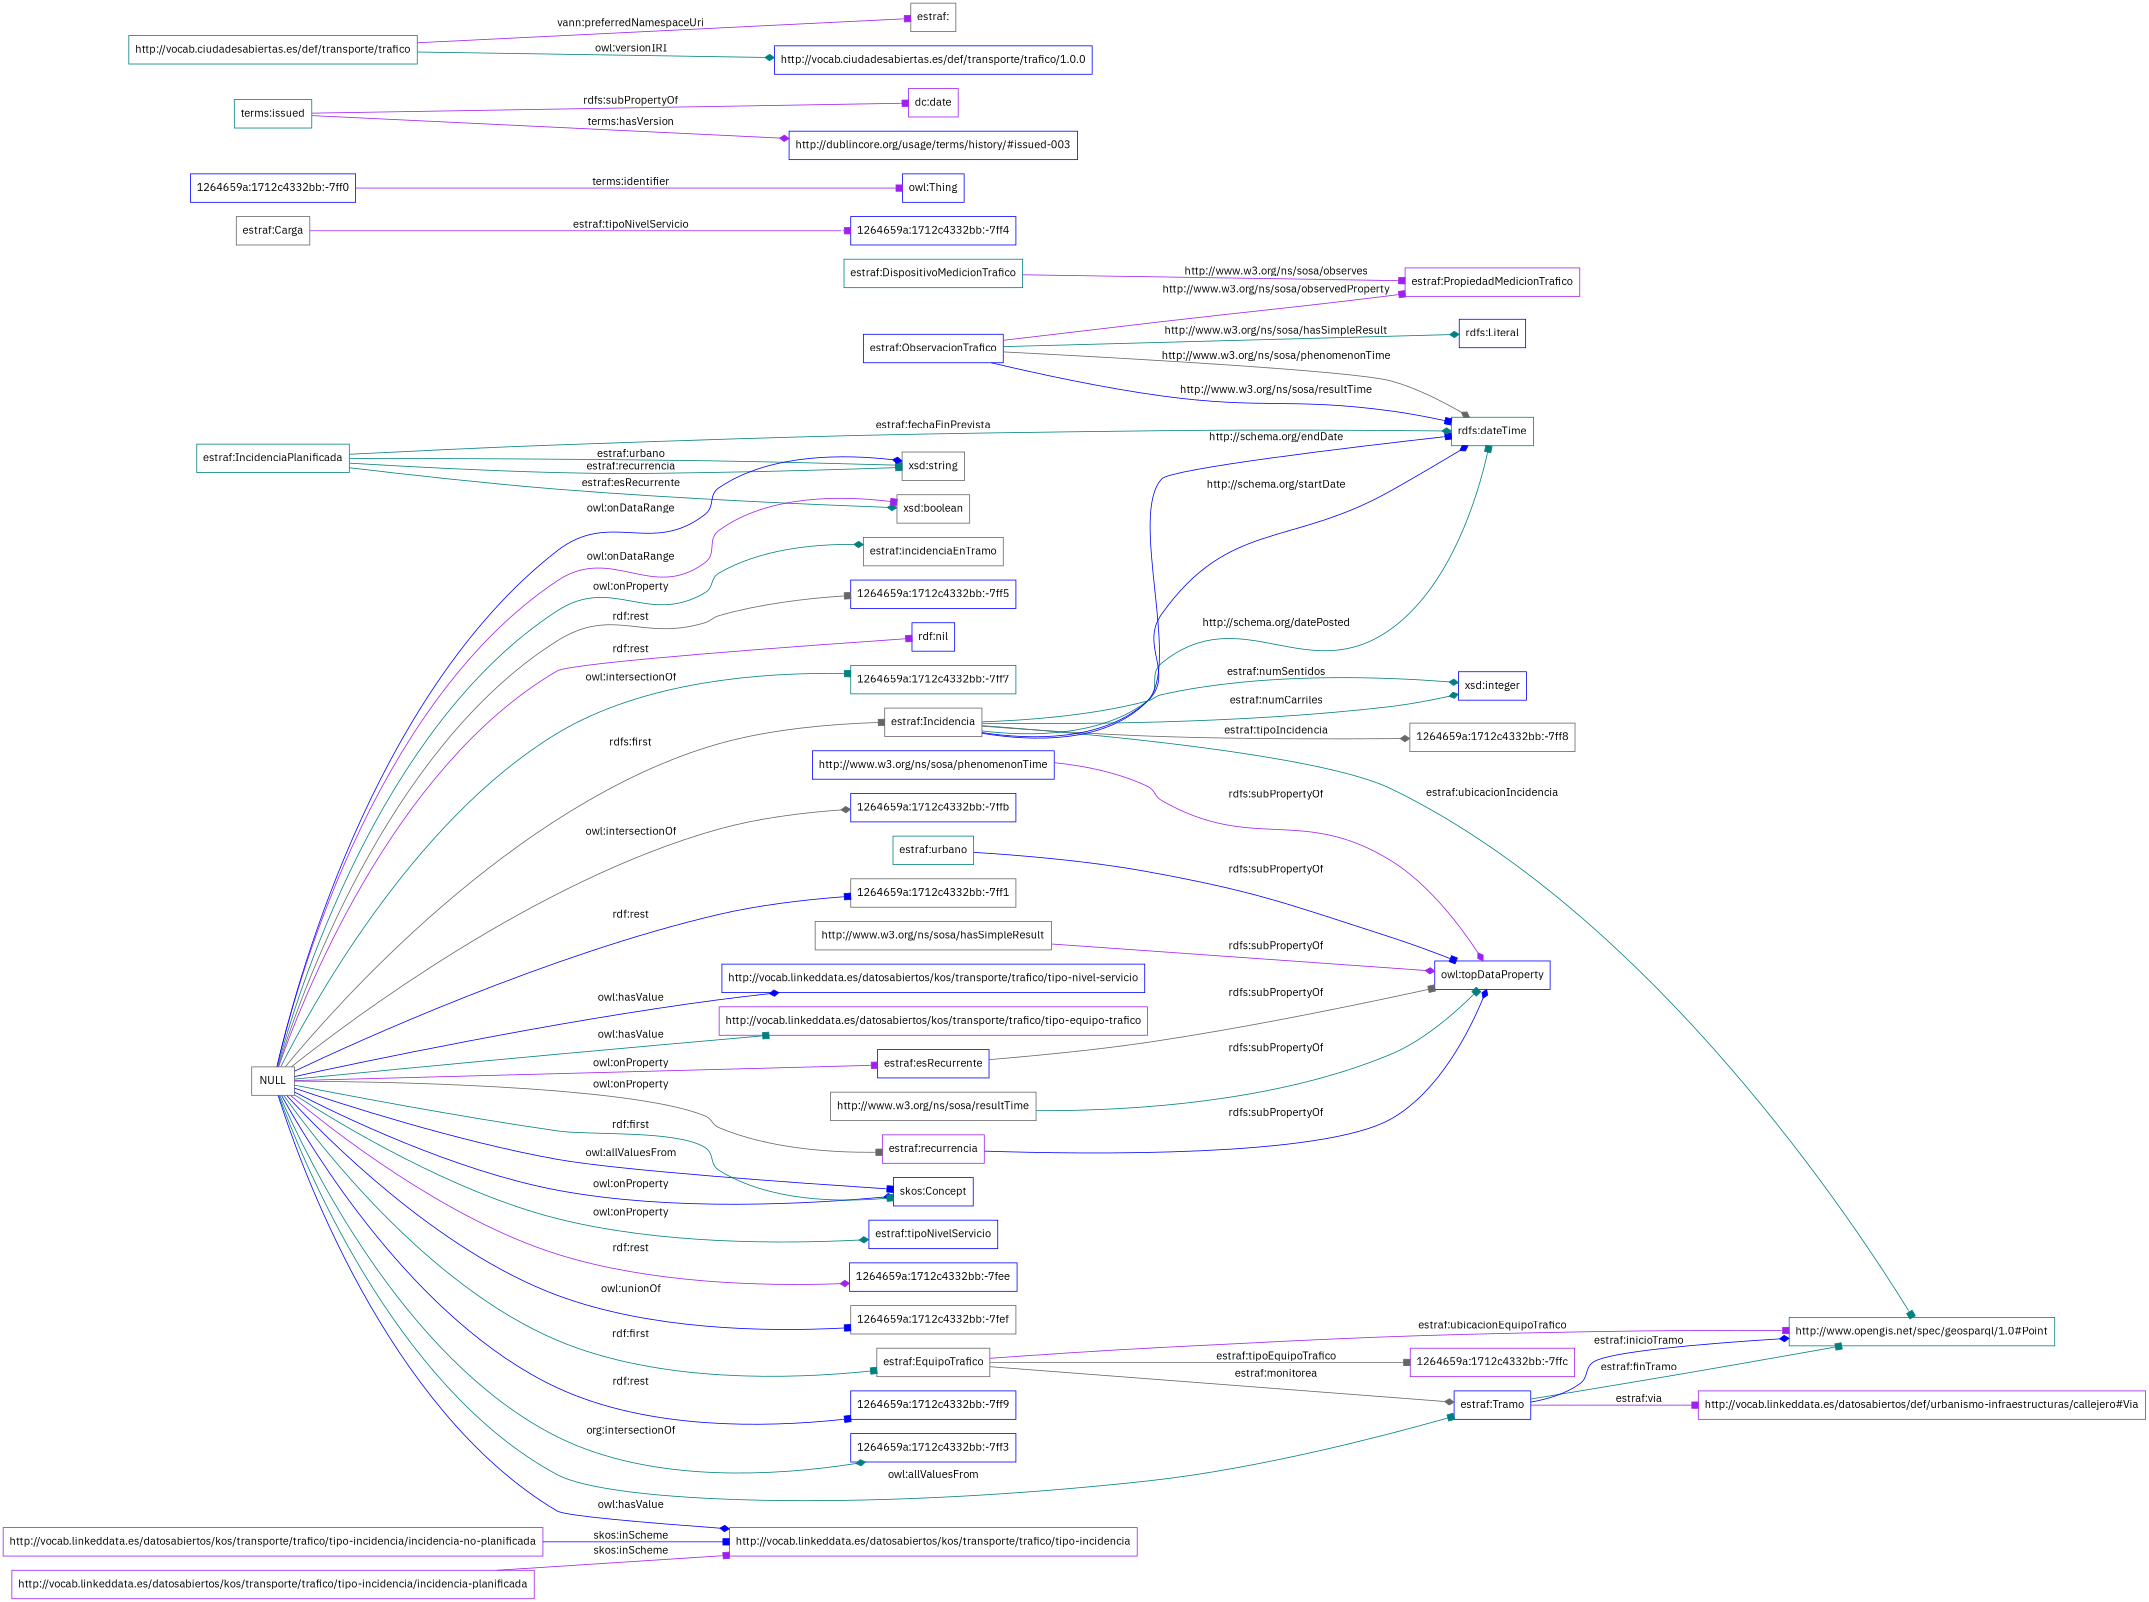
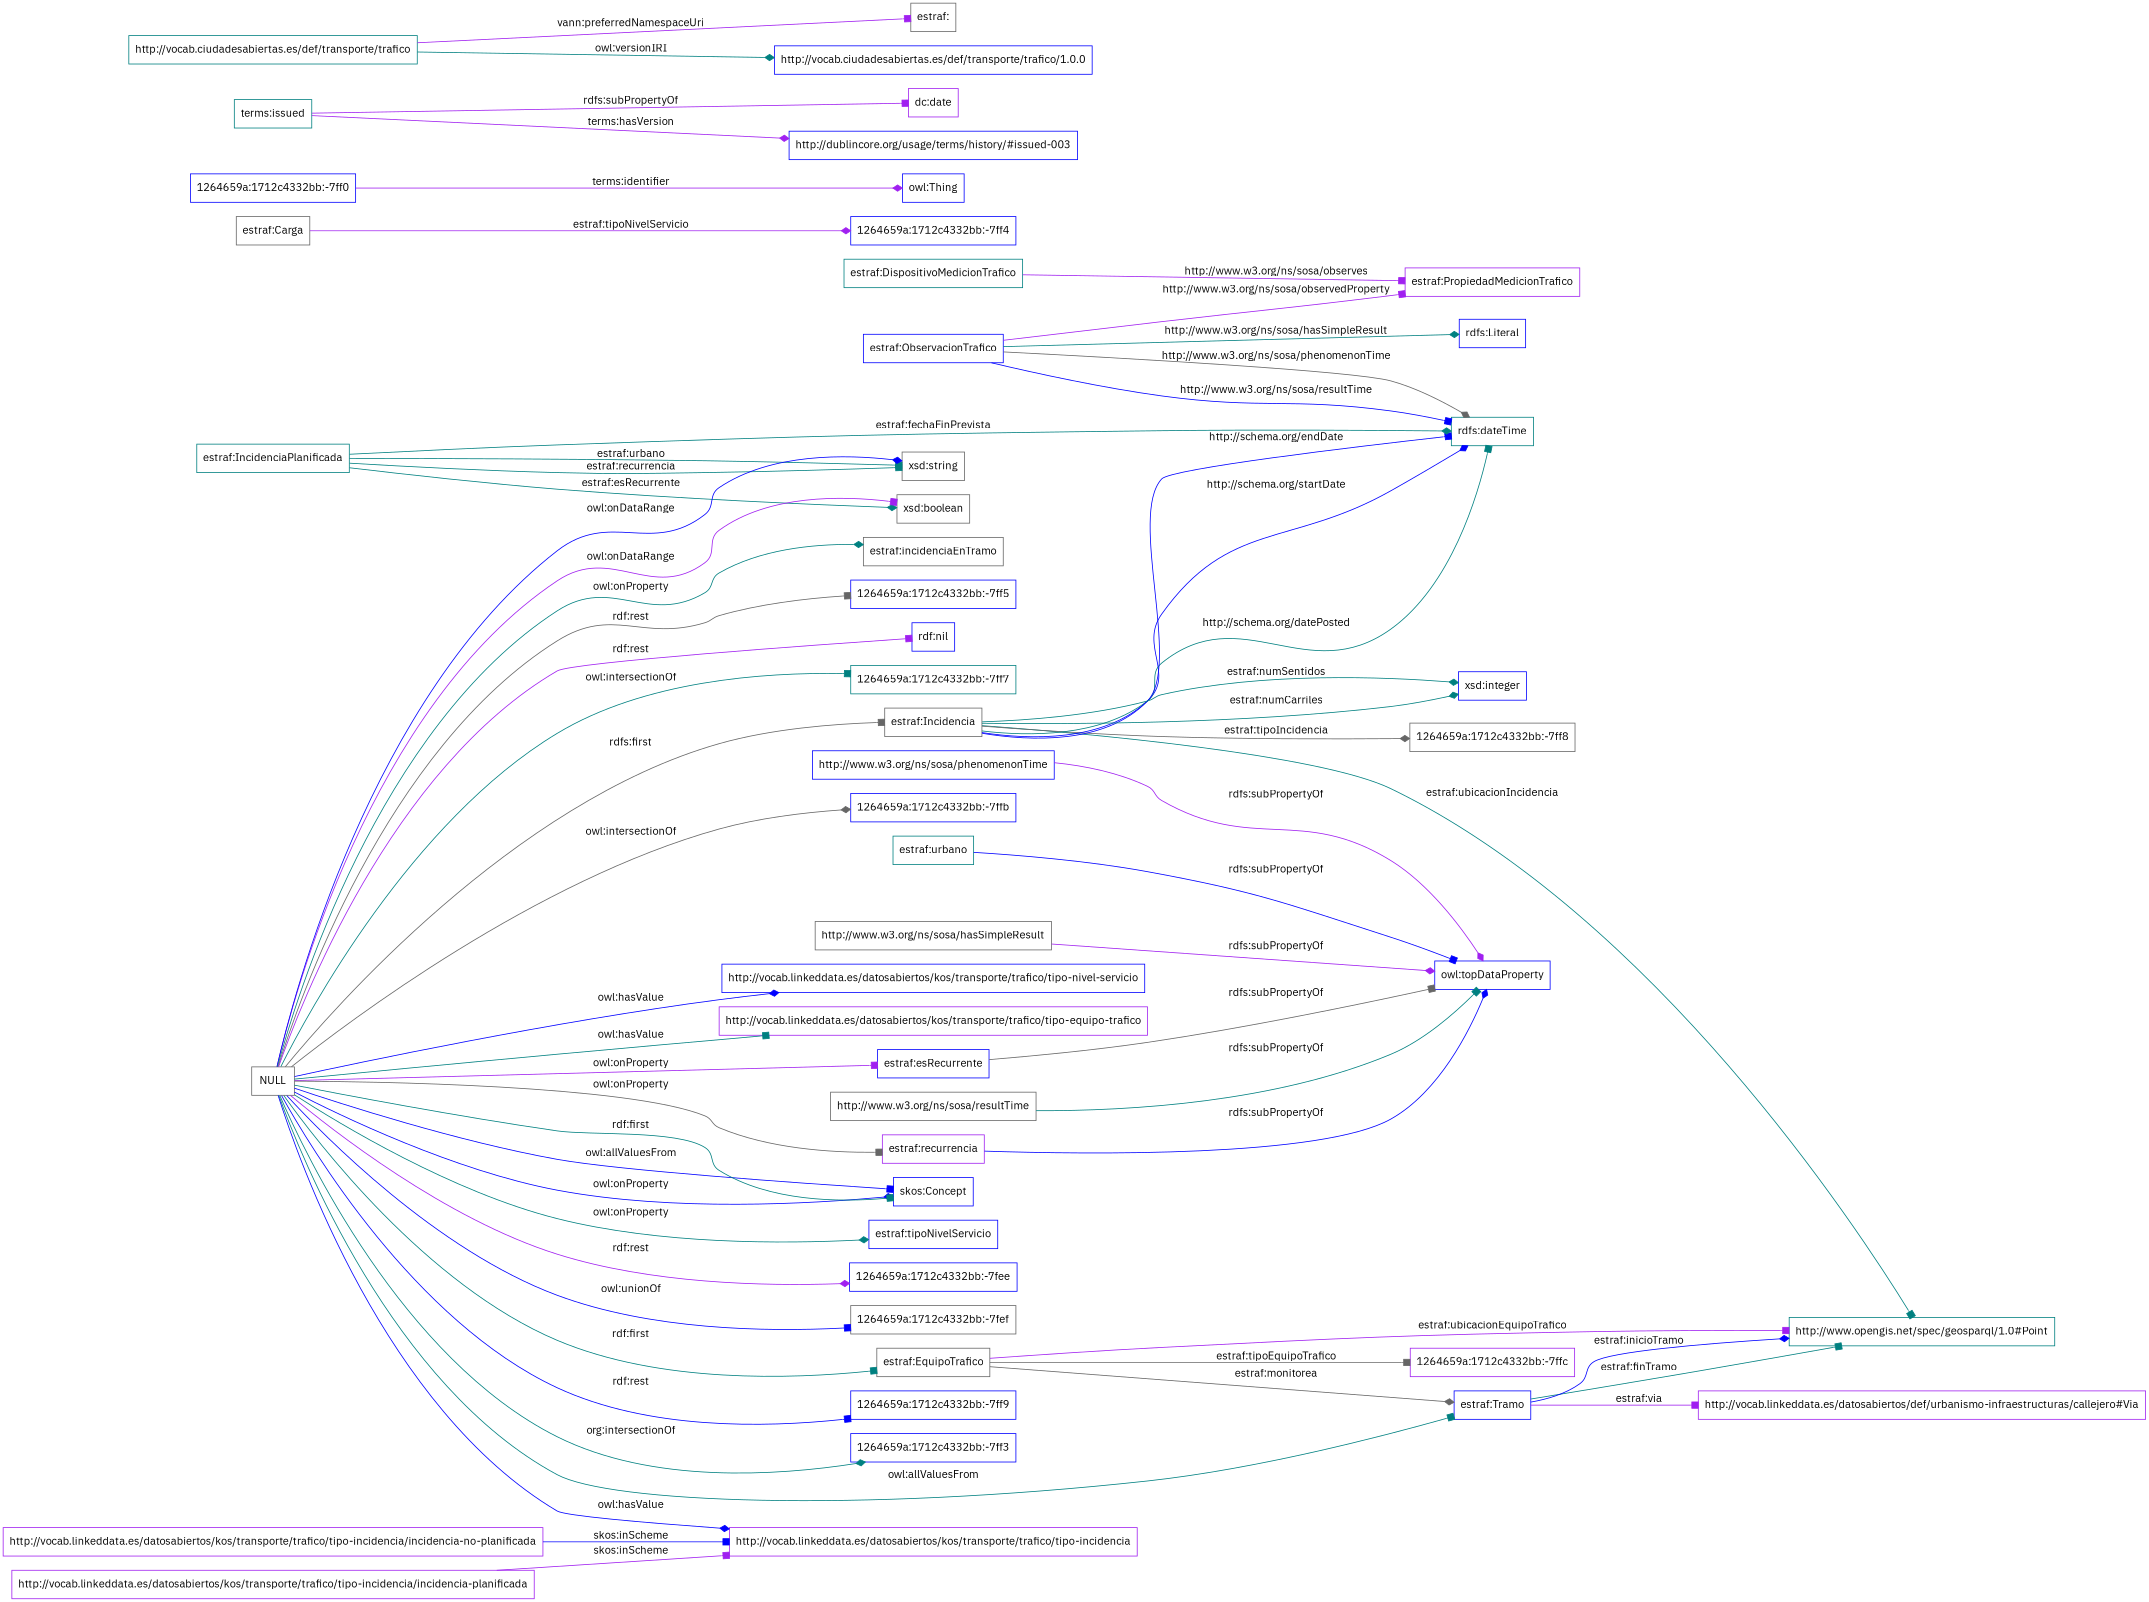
edge "1264659a:1712c4332bb:-7ff0" -> "owl:Thing": arrowhead box -> diamond
edge "estraf:Carga" -> "1264659a:1712c4332bb:-7ff4": arrowhead box -> diamond
node "1264659a:1712c4332bb:-7ff1": removed
